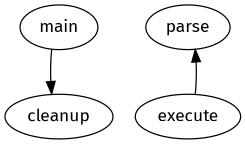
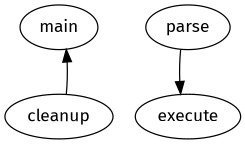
edge "main" -> "cleanup": reversed
edge "execute" -> "parse": reversed
